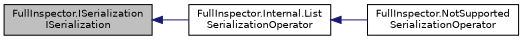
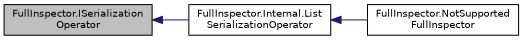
node "FullInspector.ISerialization ISerialization": label "FullInspector.ISerialization ISerialization" -> "FullInspector.ISerialization Operator"
node "FullInspector.NotSupported SerializationOperator": label "FullInspector.NotSupported SerializationOperator" -> "FullInspector.NotSupported FullInspector"
